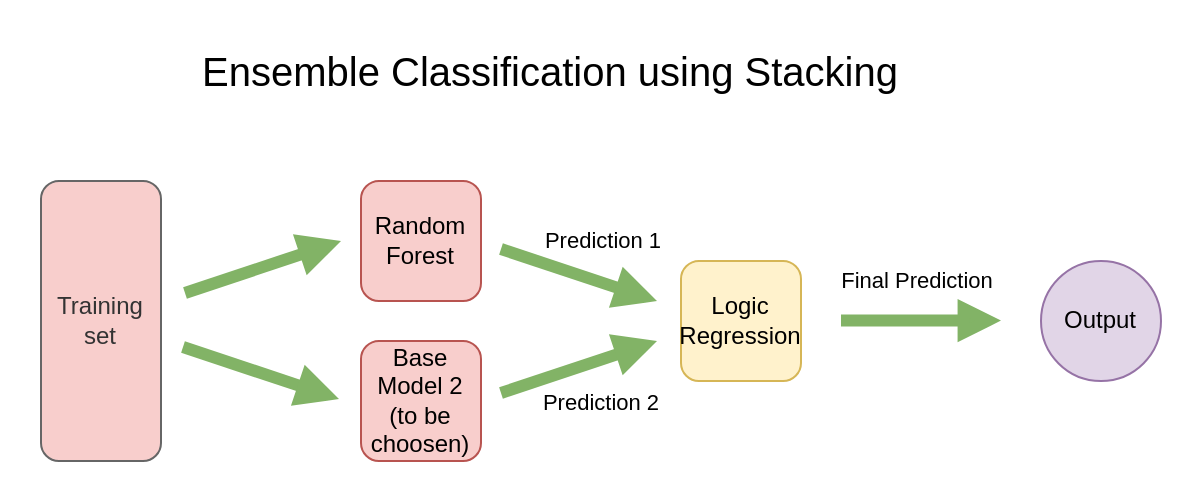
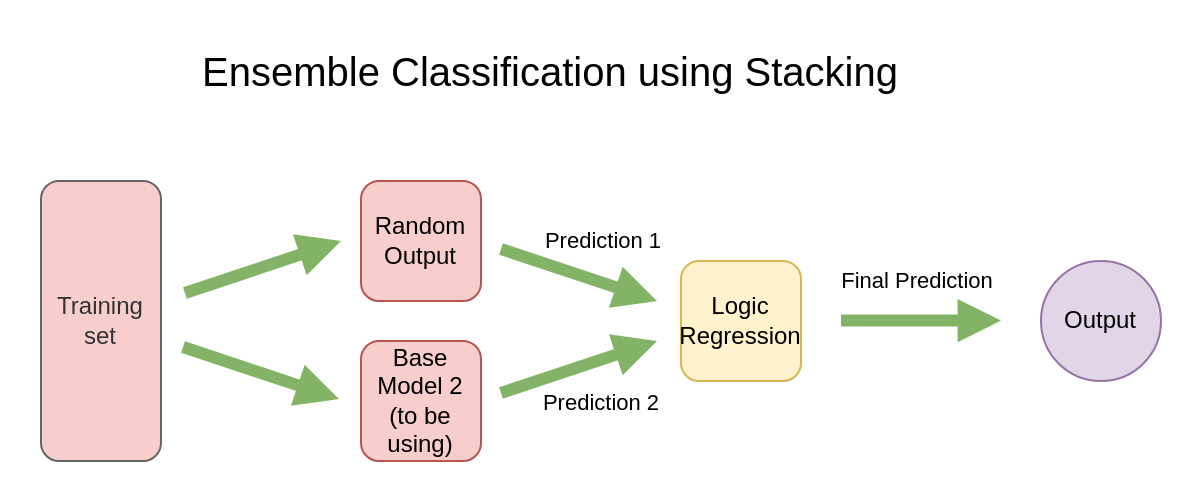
node "Random Forest": label "Random Forest" -> "Random Output"
node "Base Model 2 (to be choosen)": label "Base Model 2 (to be choosen)" -> "Base Model 2 (to be using)"
